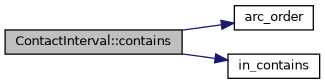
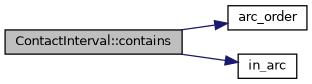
node "in_contains": label "in_contains" -> "in_arc"
